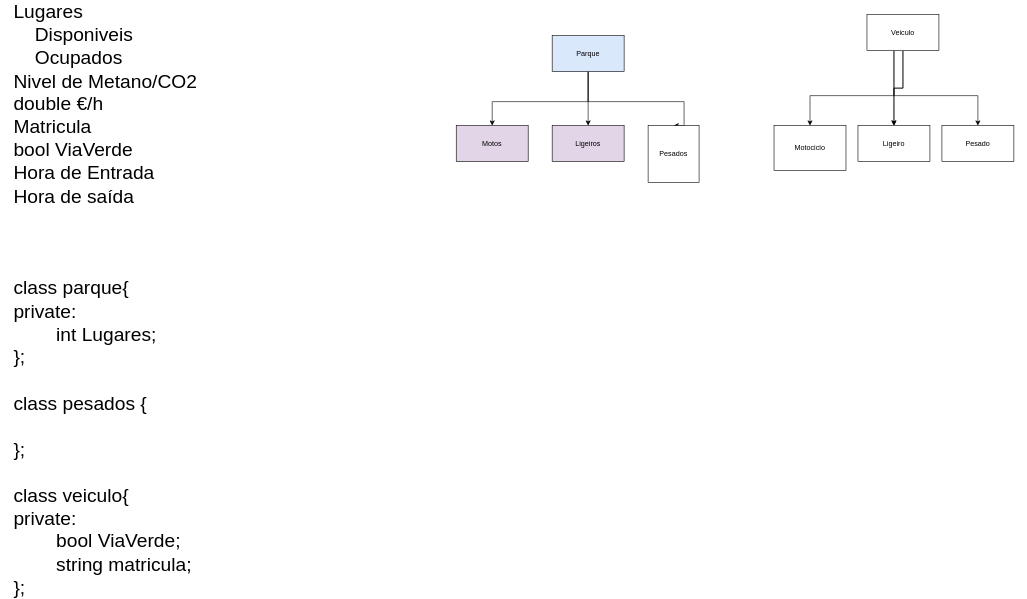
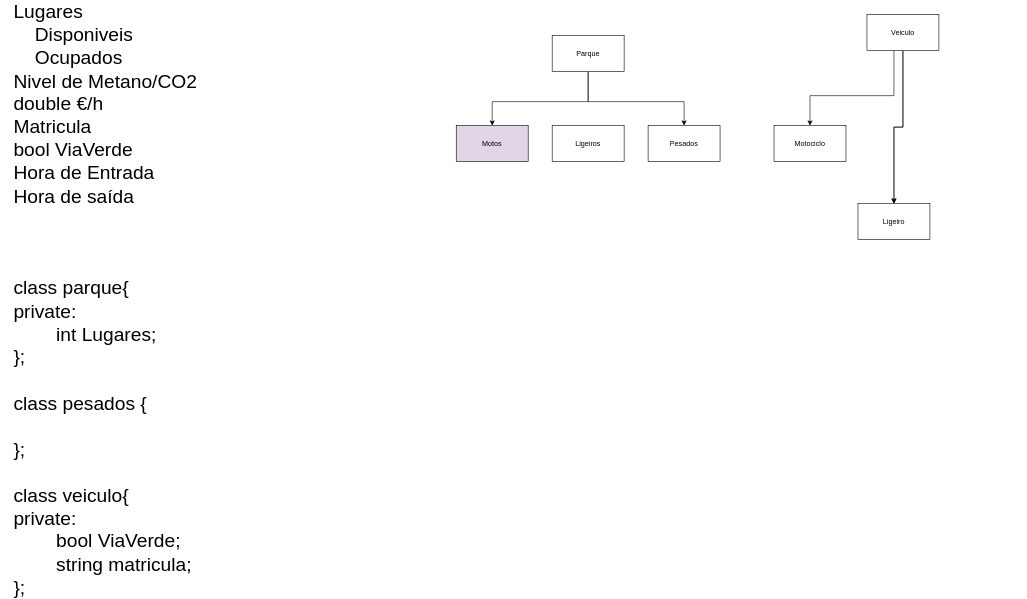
node "Parque": fillcolor #dae8fc -> #ffffff
edge "Veiculo" -> "Pesado": removed
edge "Parque" -> "Ligeiros": removed
node "Ligeiros": fillcolor #e1d5e7 -> #ffffff
node "Ligeiro": moved (894, 144) -> (894, 222)
node "Pesado": removed
node "Motociclo": size 72x45 -> 72x36
node "Pesados": size 51x57 -> 72x36
